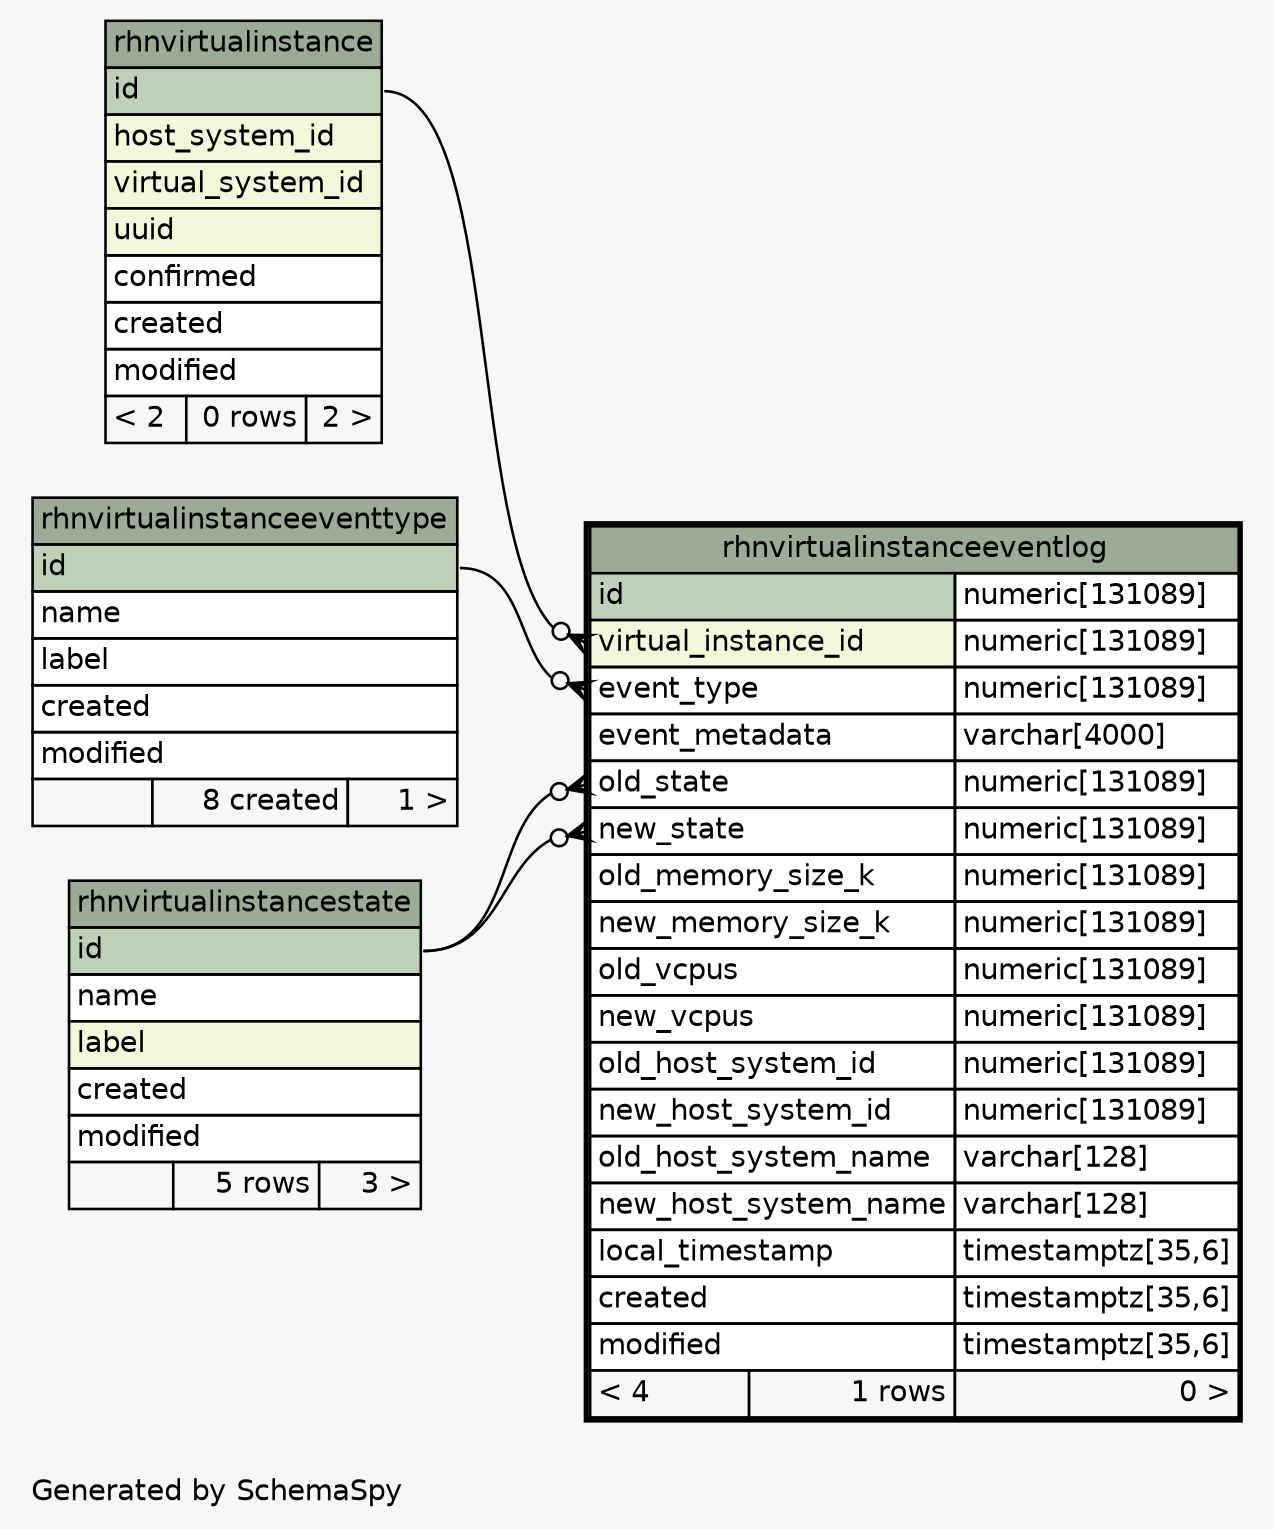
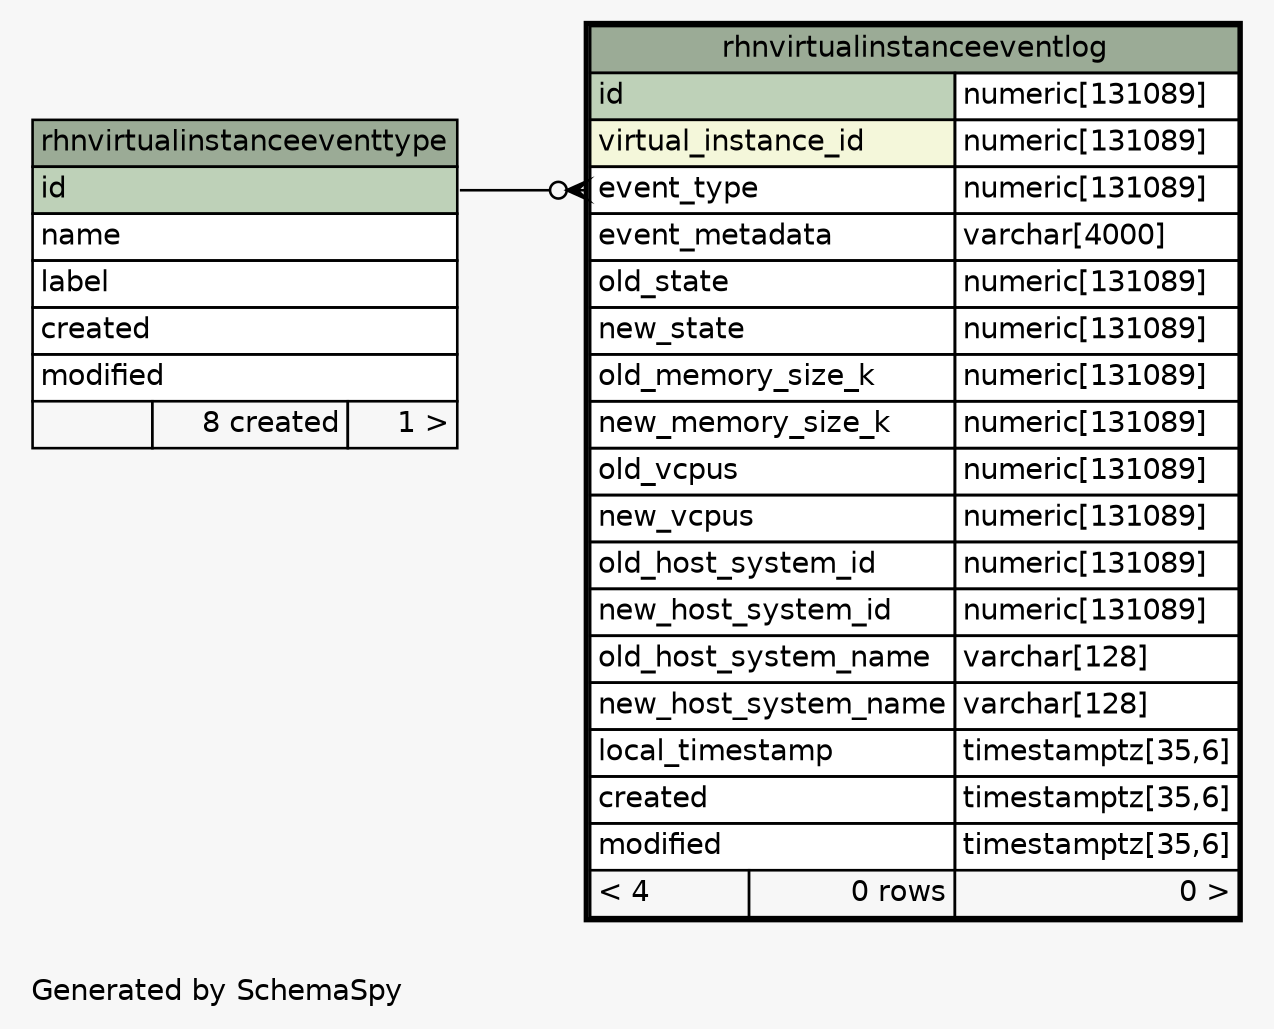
node "rhnvirtualinstance": removed
node "rhnvirtualinstancestate": removed
node "rhnvirtualinstanceeventlog": text "1 rows" -> "0 rows"
